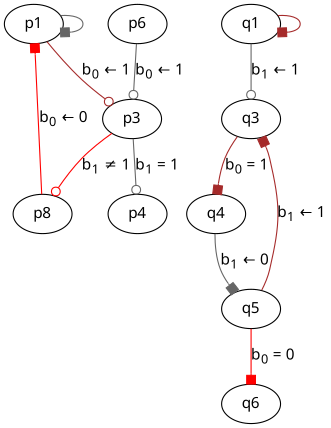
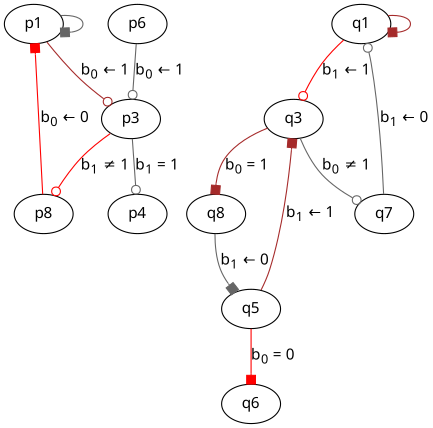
edge "q1" -> "q3": color gray40 -> red
node "q4": label "q4" -> "q8"
node "q7": added
